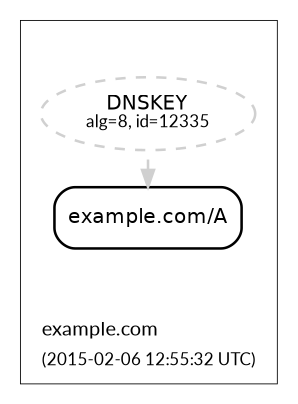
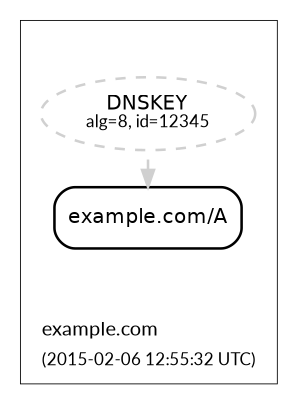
node "DNSKEY": text "alg=8, id=12335" -> "alg=8, id=12345"
